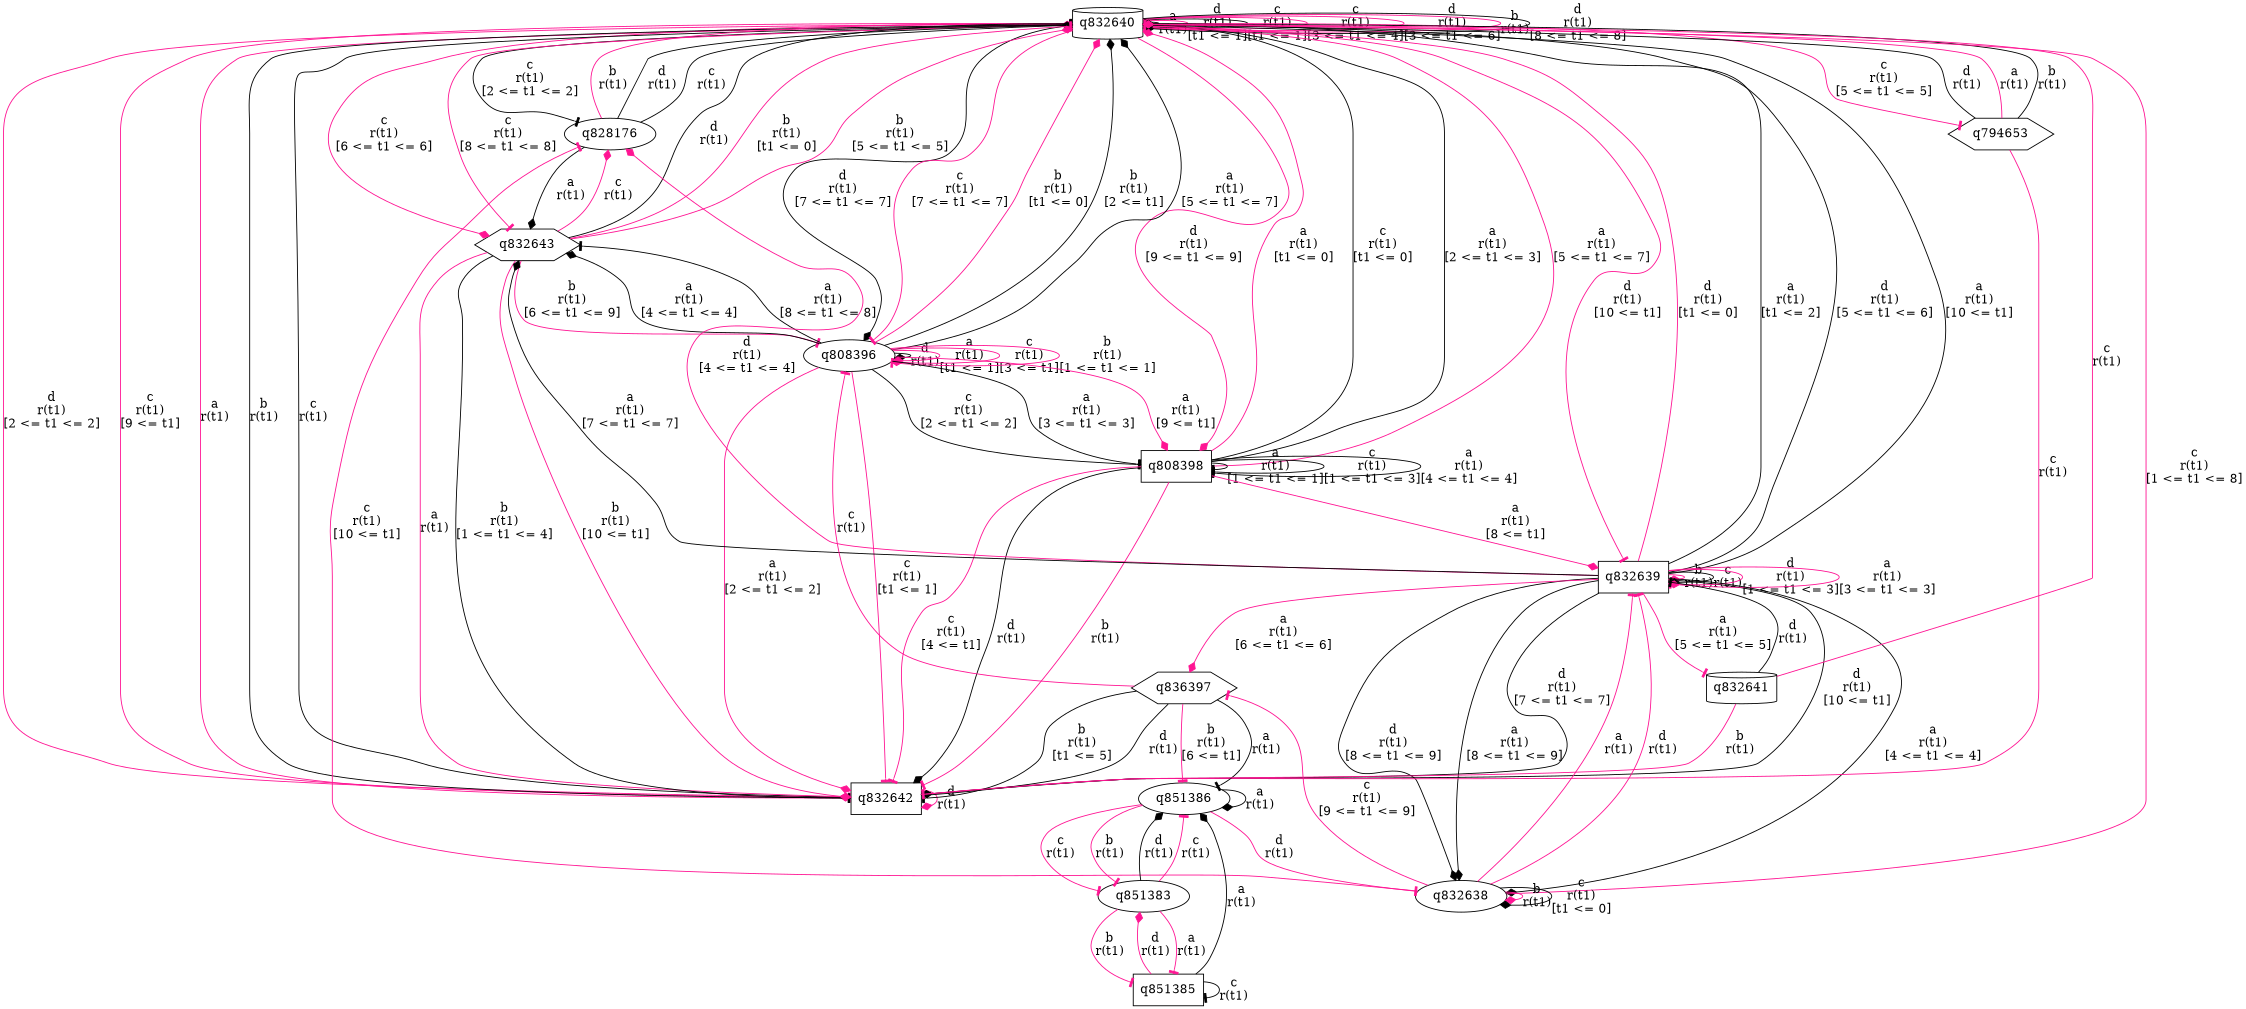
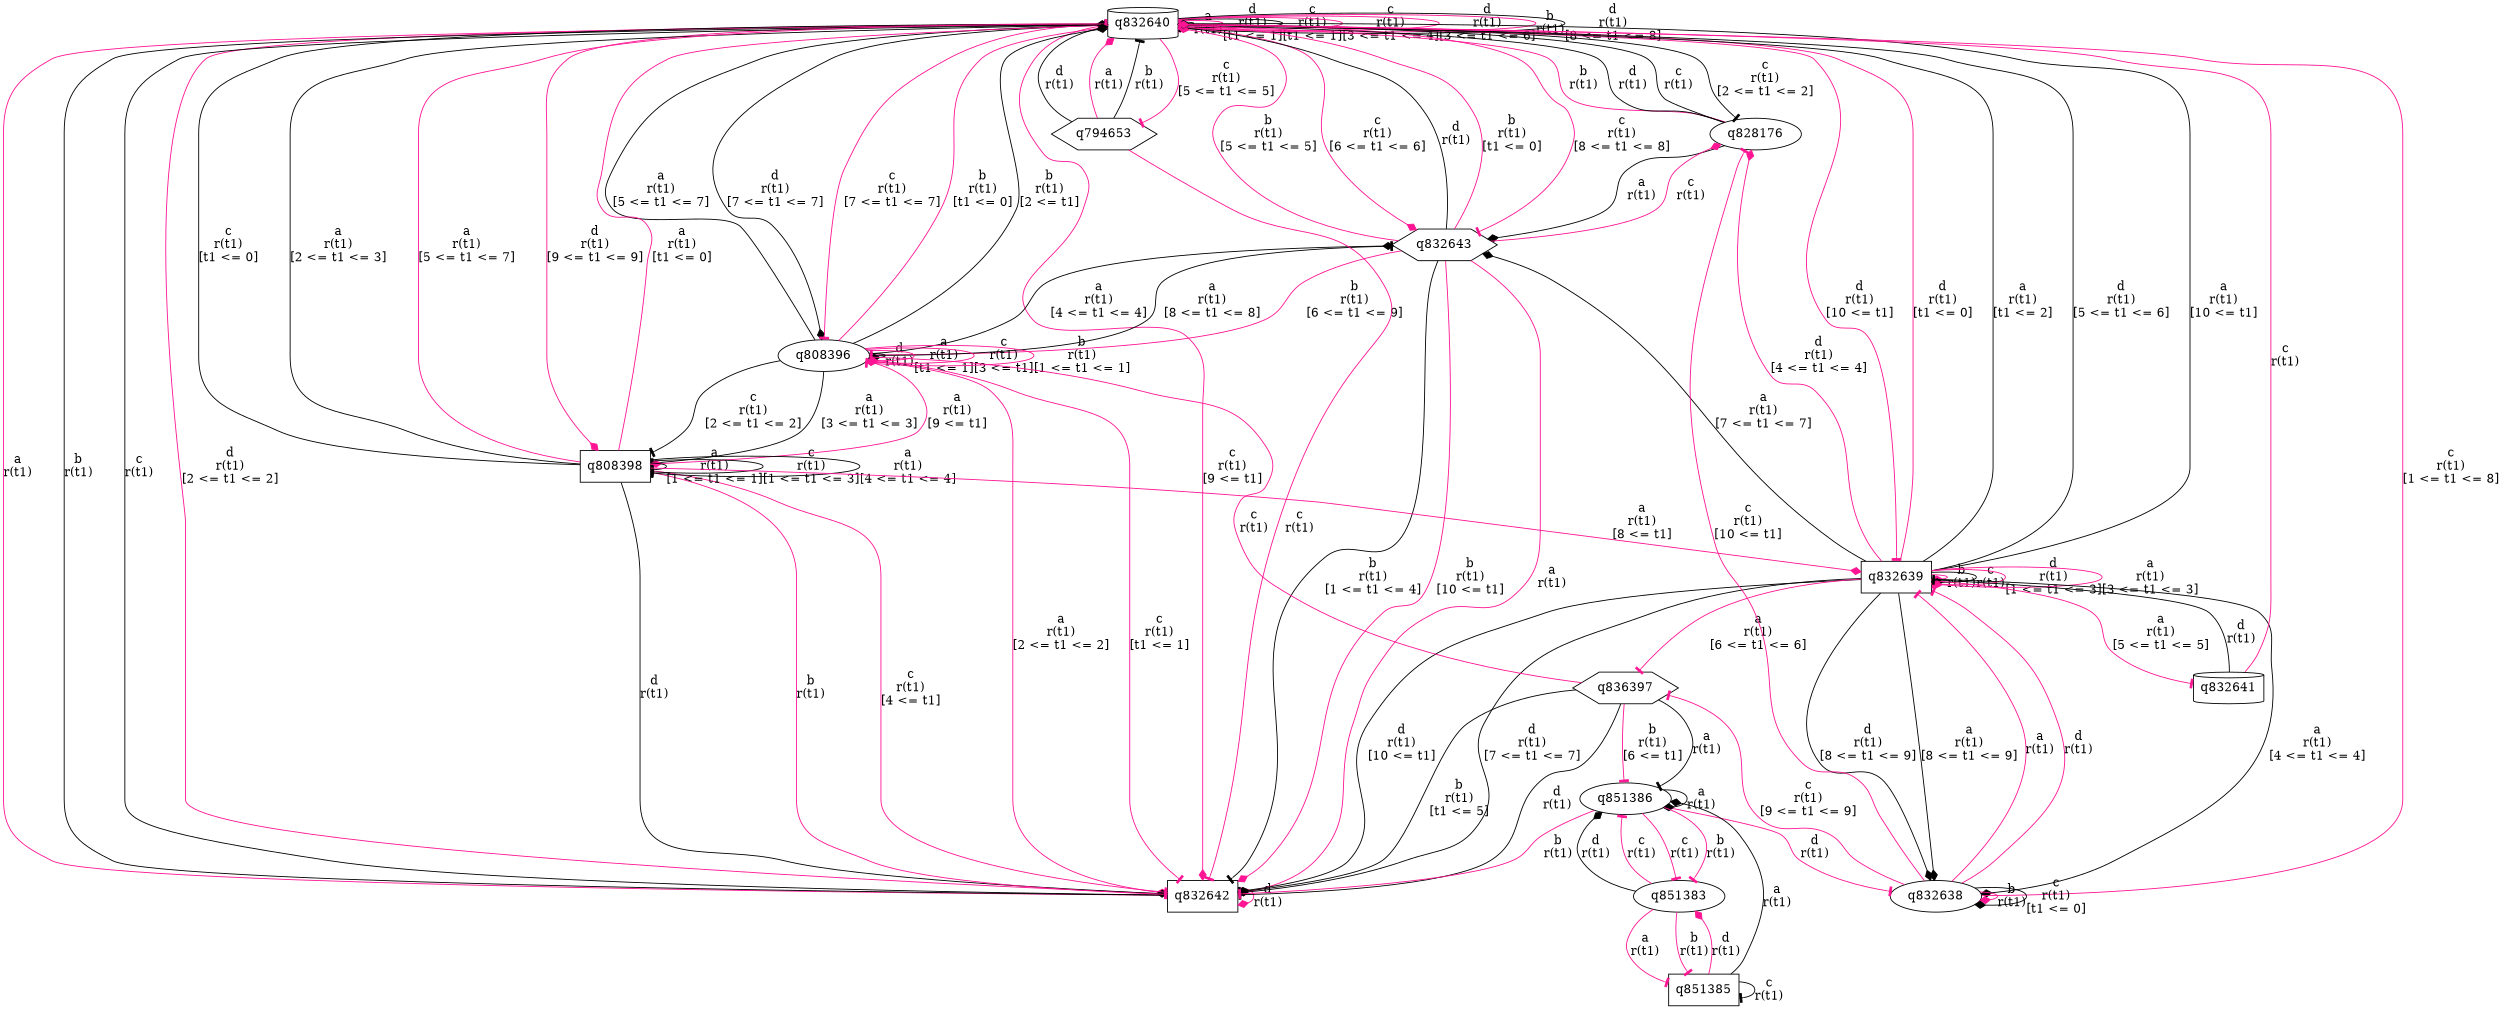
edge "q832639" -> "q836397": arrowhead diamond -> tee
edge "q832641" -> "q832642": now "q851386" -> "q832642"
